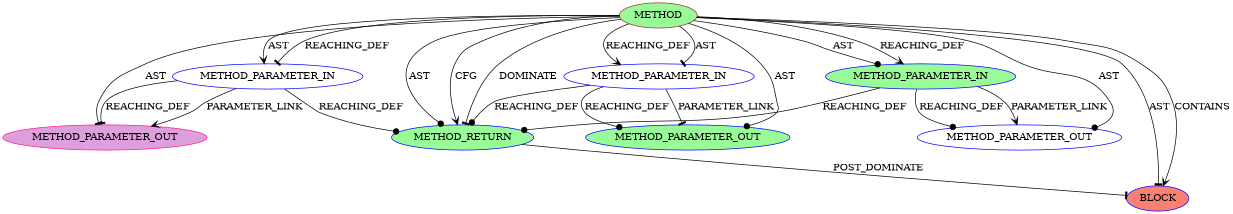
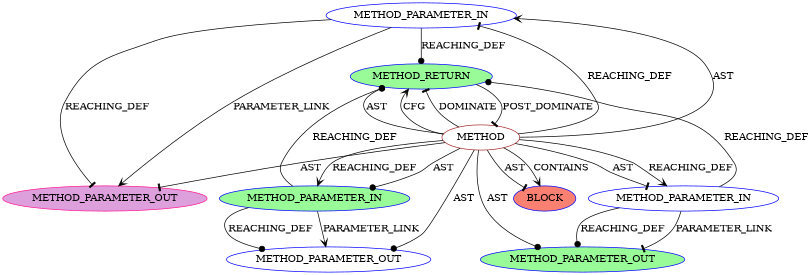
node "METHOD": fillcolor palegreen -> white
edge "METHOD_RETURN" -> "BLOCK": now "METHOD_RETURN" -> "METHOD"
